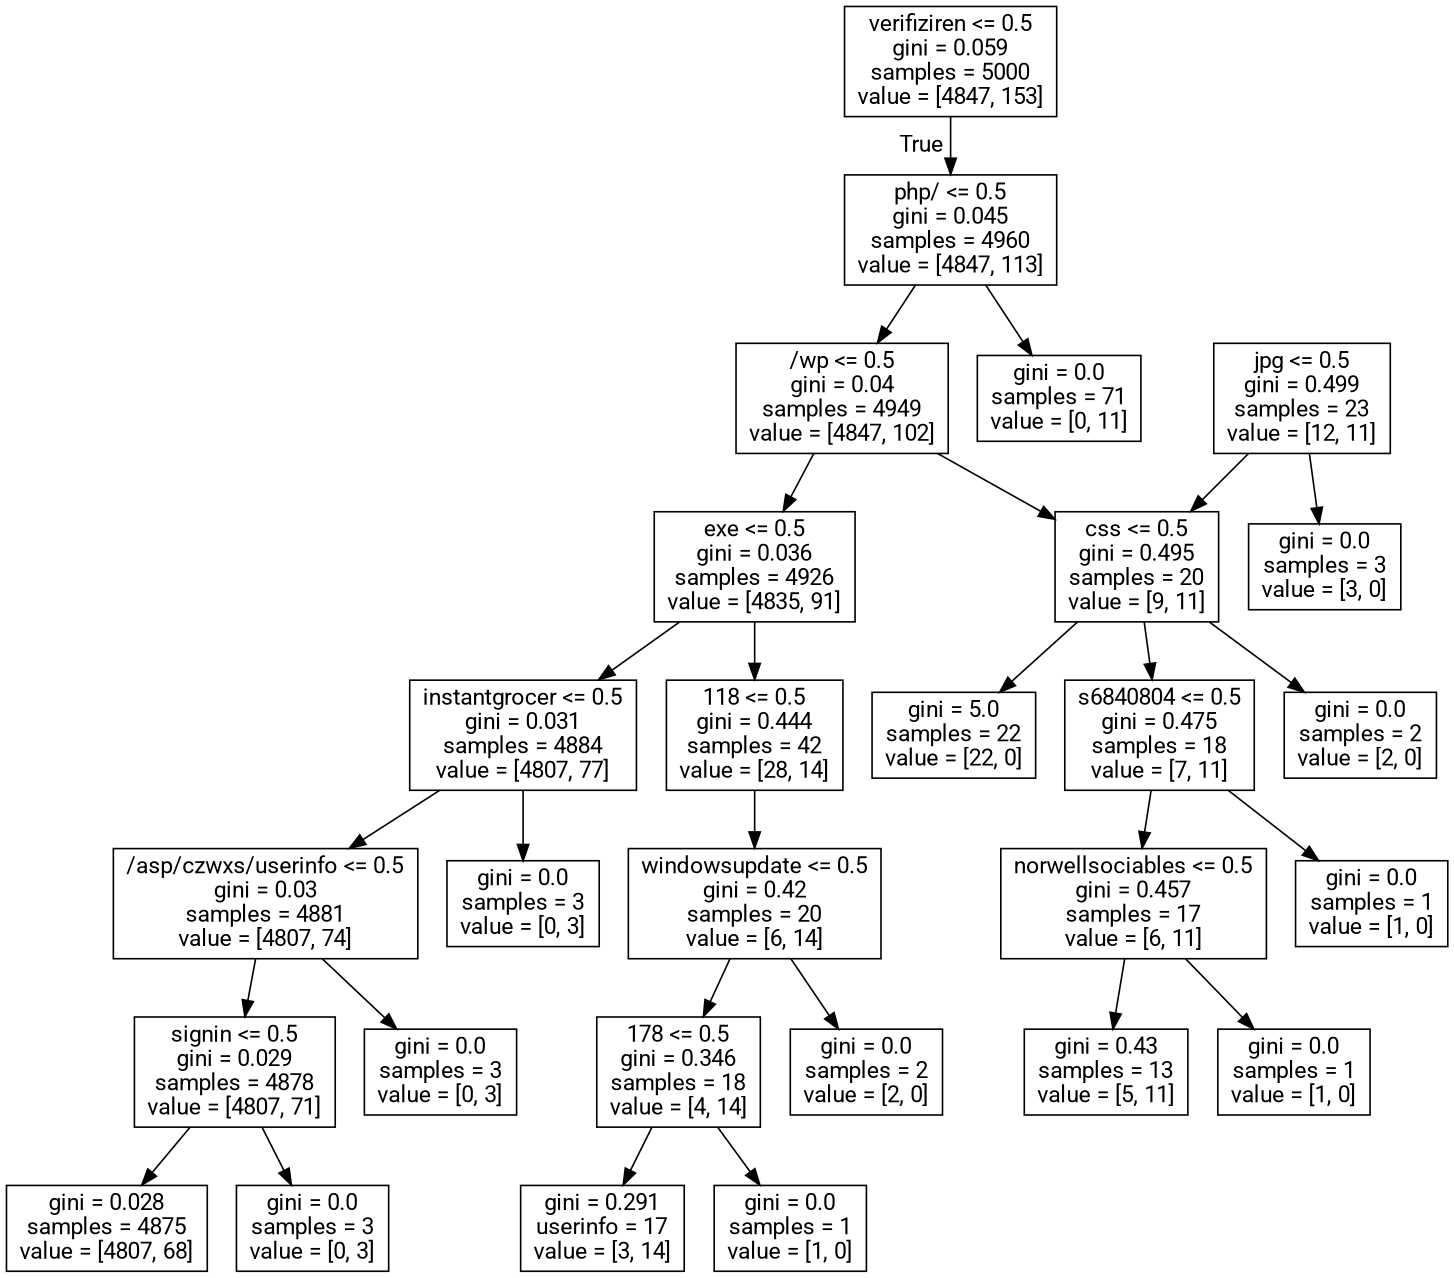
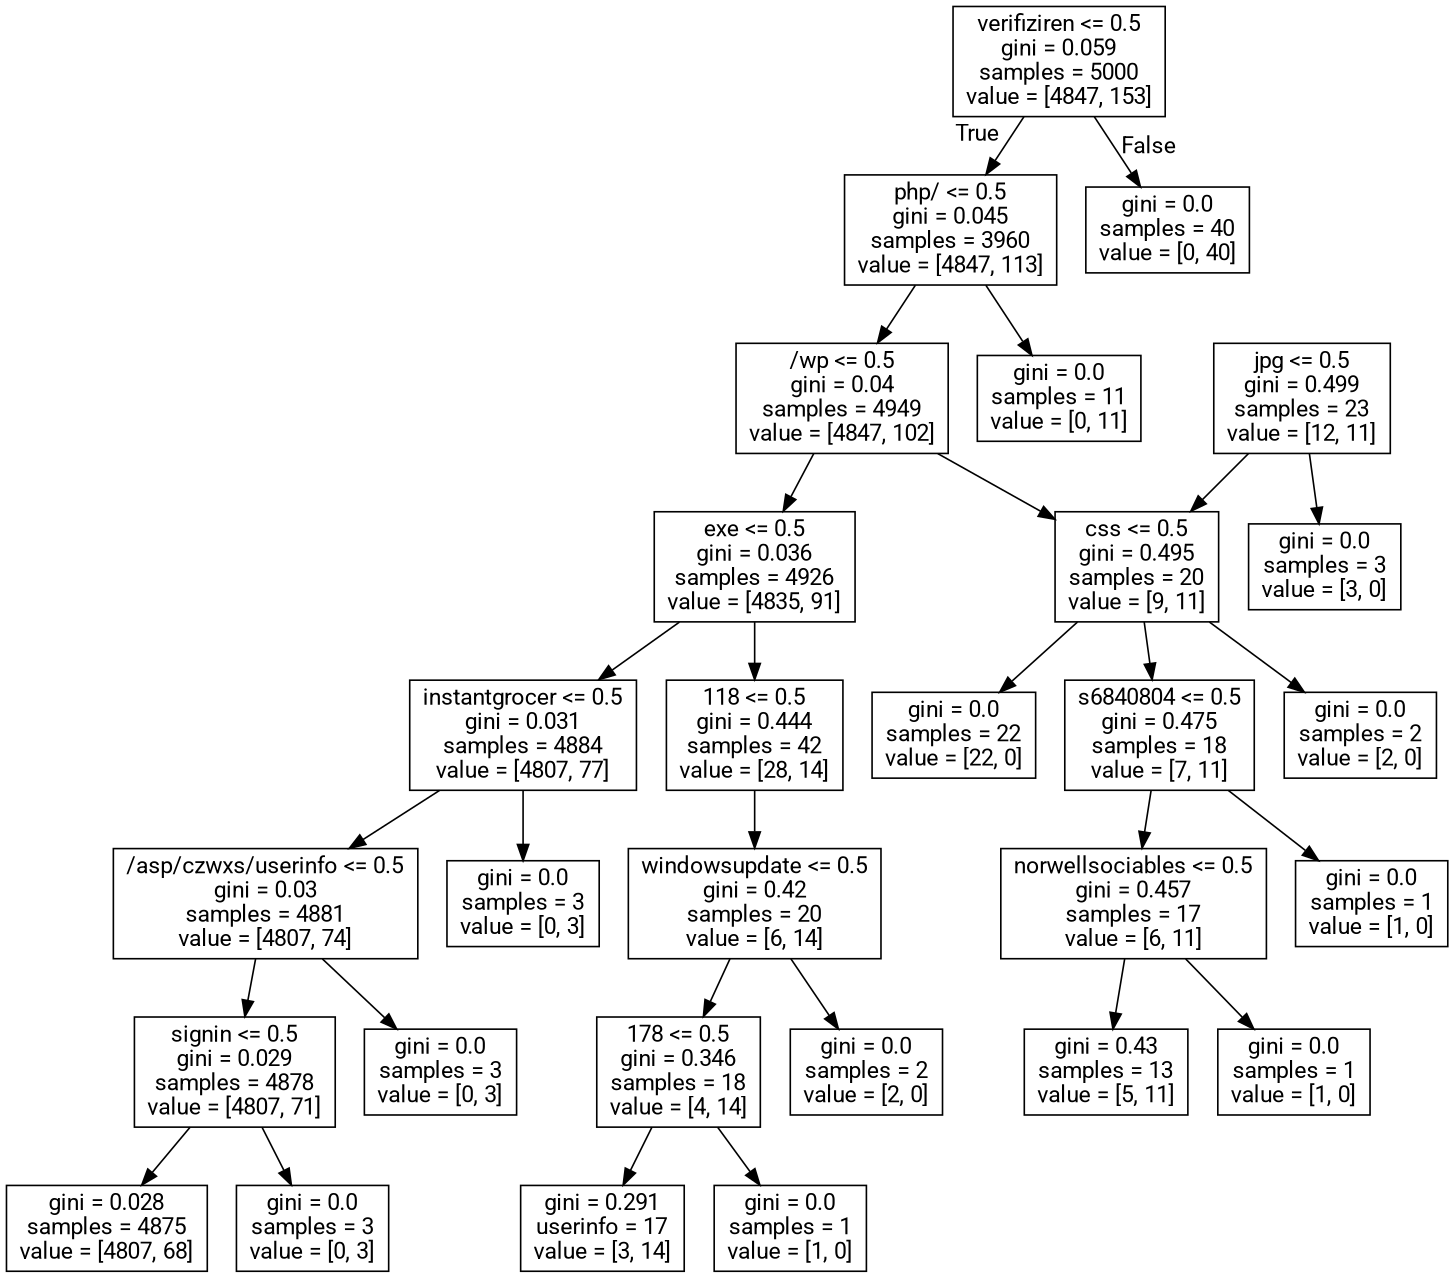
node "php/ <= 0.5 gini = 0.045 samples = 4960 value = [4847, 113]": label "php/ <= 0.5 gini = 0.045 samples = 4960 value = [4847, 113]" -> "php/ <= 0.5 gini = 0.045 samples = 3960 value = [4847, 113]"
node "gini = 0.0 samples = 40 value = [0, 40]": added
node "gini = 0.0 samples = 71 value = [0, 11]": label "gini = 0.0 samples = 71 value = [0, 11]" -> "gini = 0.0 samples = 11 value = [0, 11]"
node "gini = 5.0 samples = 22 value = [22, 0]": label "gini = 5.0 samples = 22 value = [22, 0]" -> "gini = 0.0 samples = 22 value = [22, 0]"
